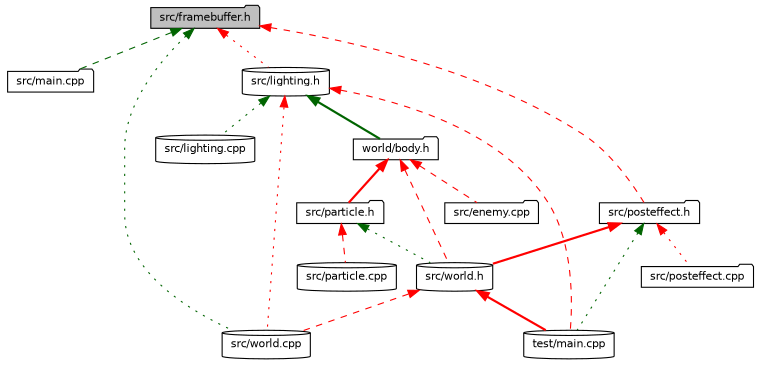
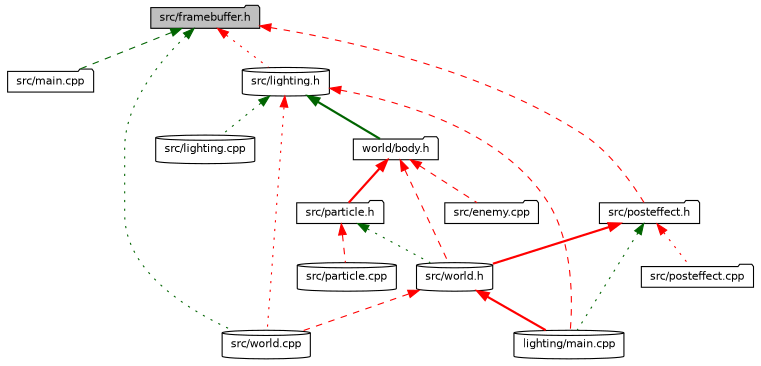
node "test/main.cpp": label "test/main.cpp" -> "lighting/main.cpp"
